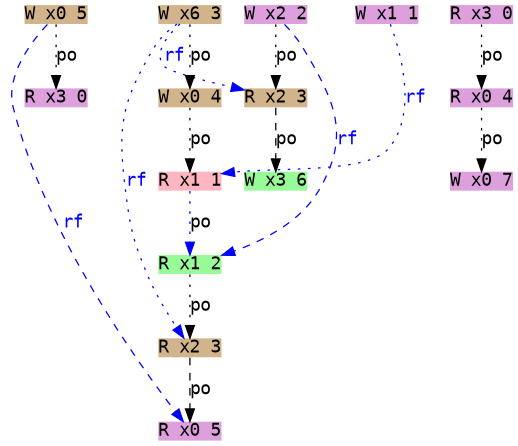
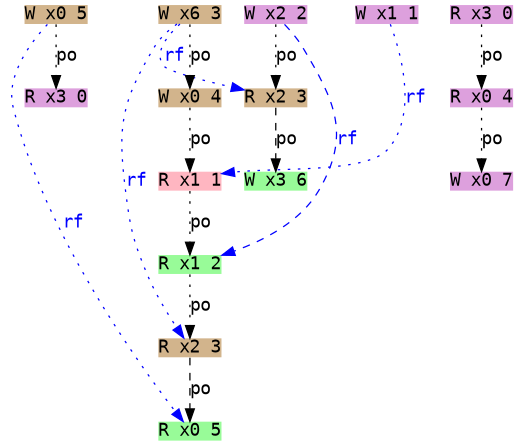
edge "R x1 1" -> "R x1 2": color blue -> black
edge "W x0 5" -> "R x0 5": style dashed -> dotted
node "R x0 5": fillcolor plum -> palegreen
